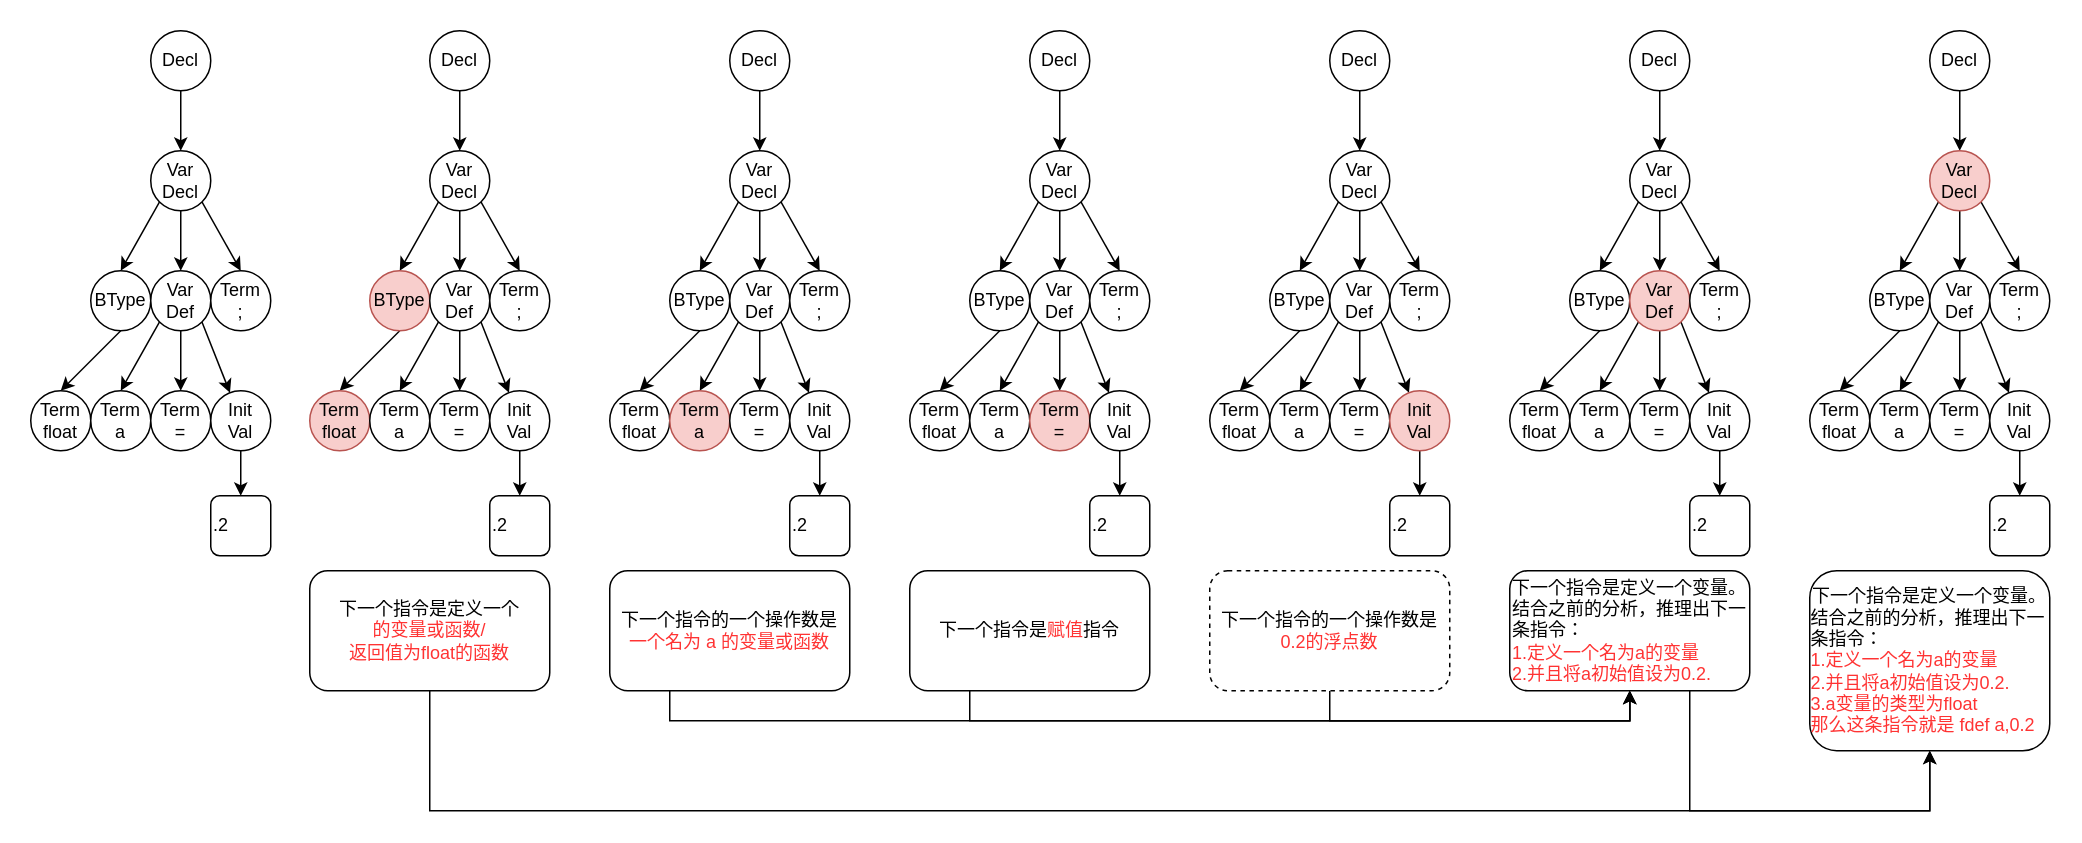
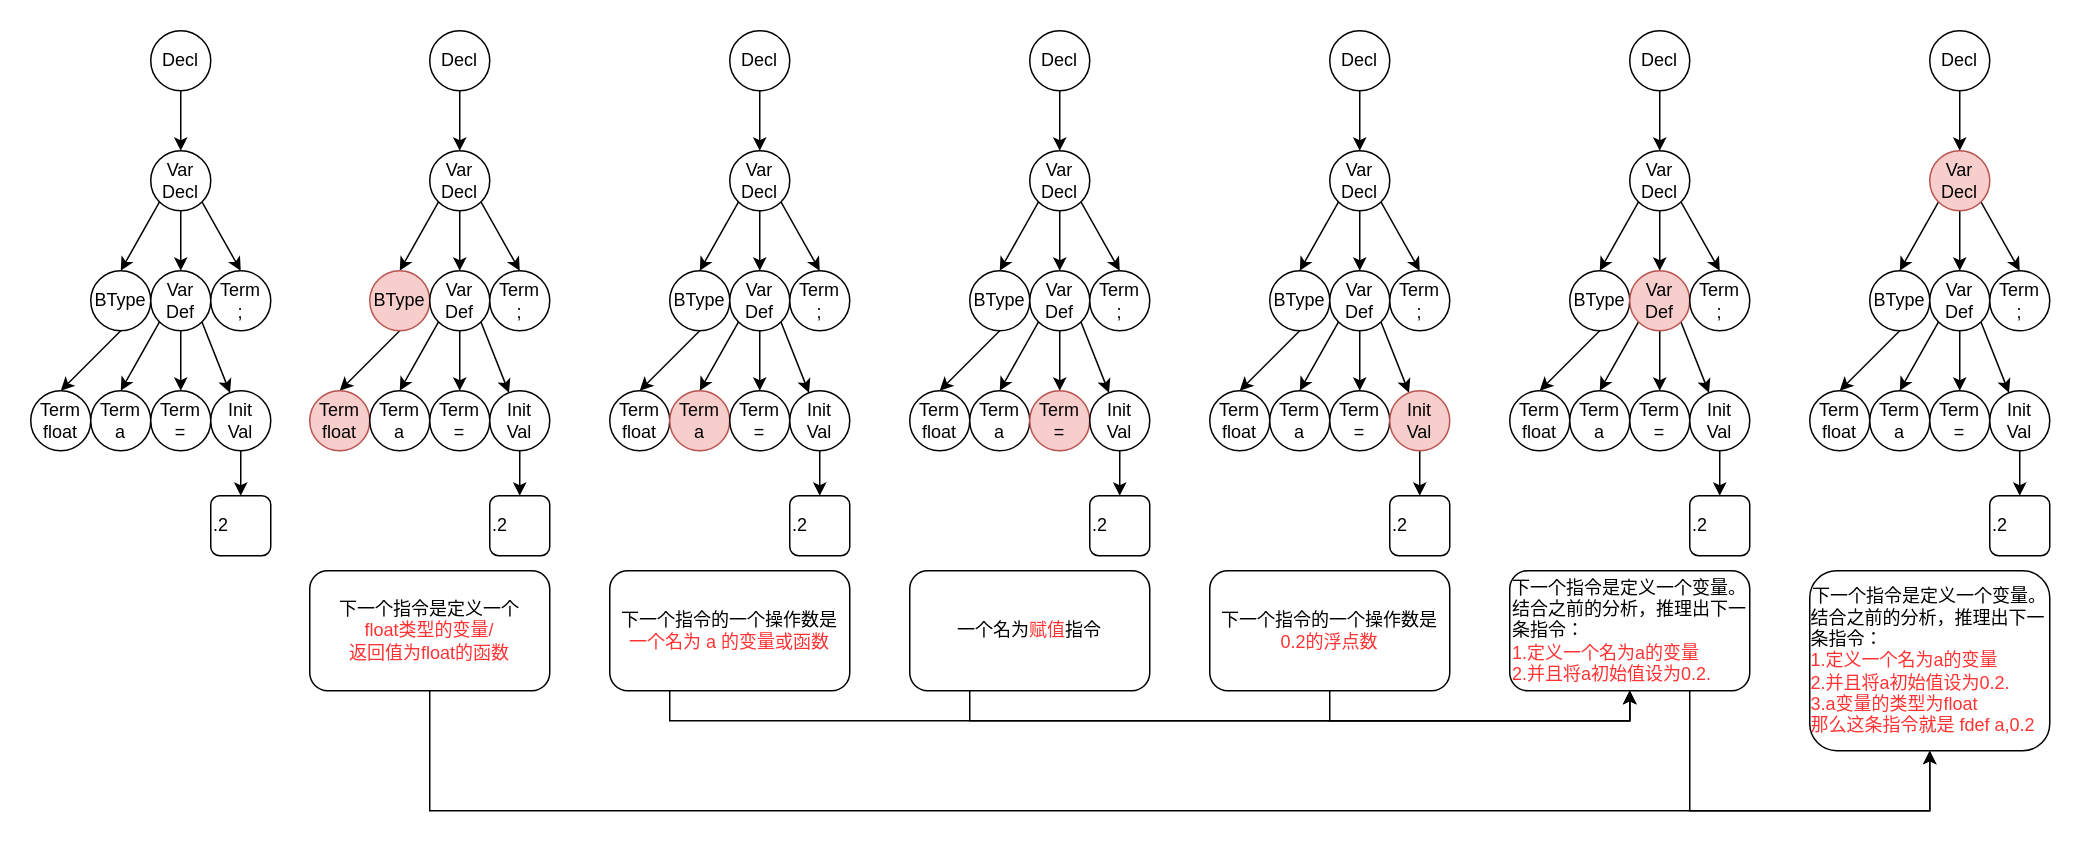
node "下一个指令是定义一个 的变量或函数/ 返回值为float的函数": label "下一个指令是定义一个 的变量或函数/ 返回值为float的函数" -> "下一个指令是定义一个 float类型的变量/ 返回值为float的函数"
node "下一个指令是赋值指令": label "下一个指令是赋值指令" -> "一个名为赋值指令"
node "下一个指令的一个操作数是0.2的浮点数": style dashed -> solid
